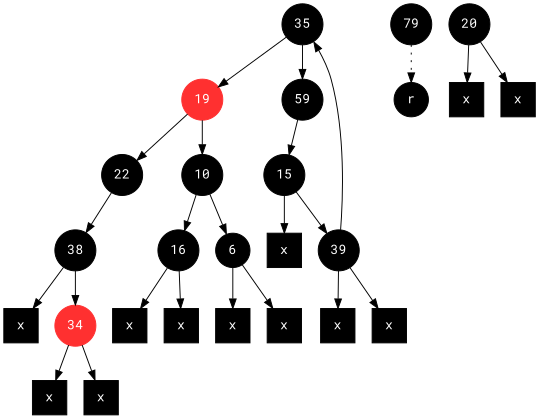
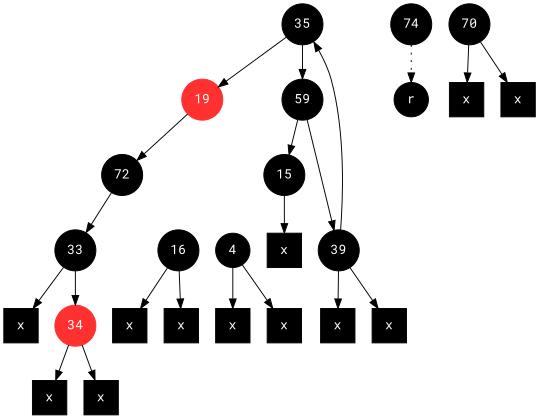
node "79": label "79" -> "74"
node "20": label "20" -> "70"
node "22": label "22" -> "72"
node "10": removed
edge "15" -> "39": now "59" -> "39"
node "38": label "38" -> "33"
node "6": label "6" -> "4"
